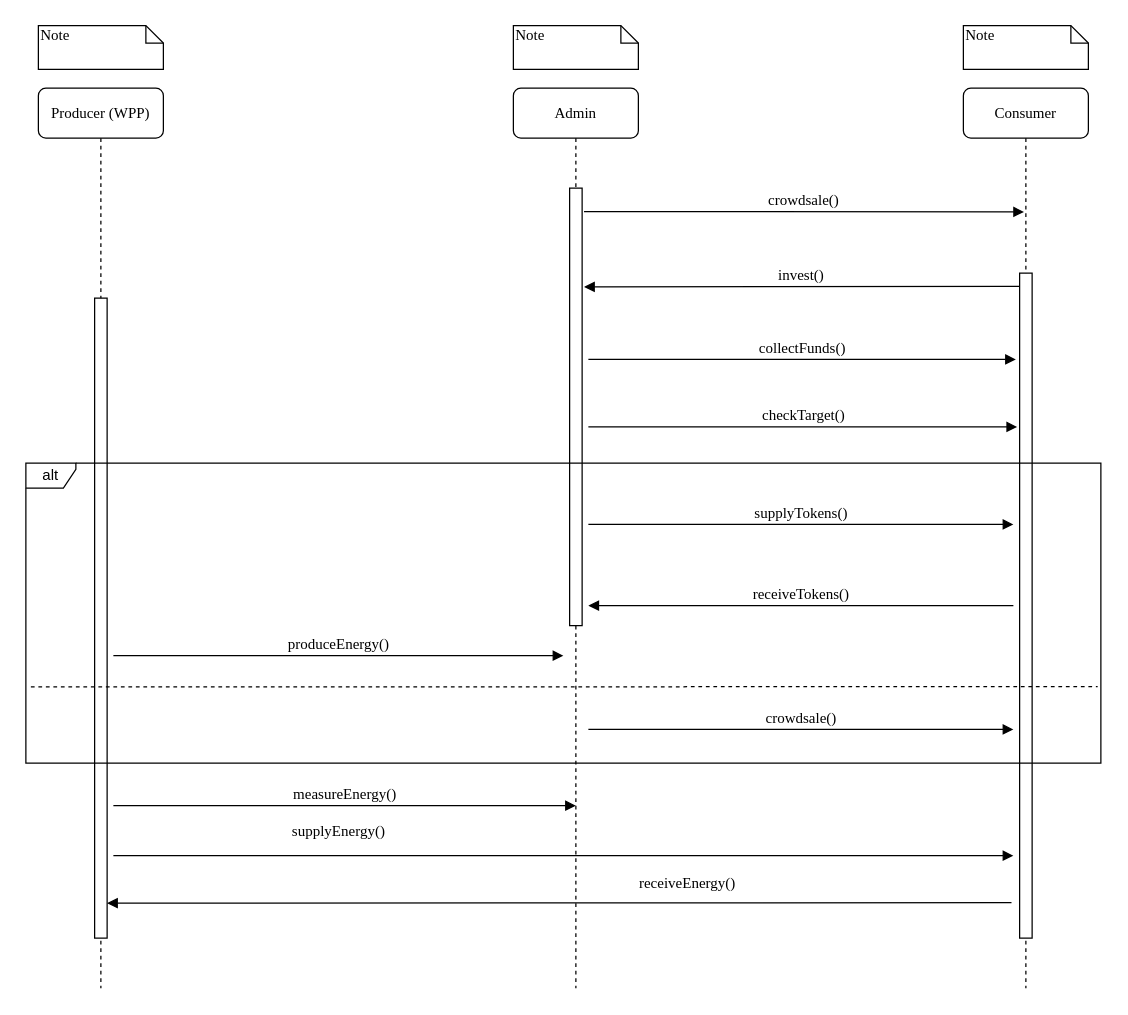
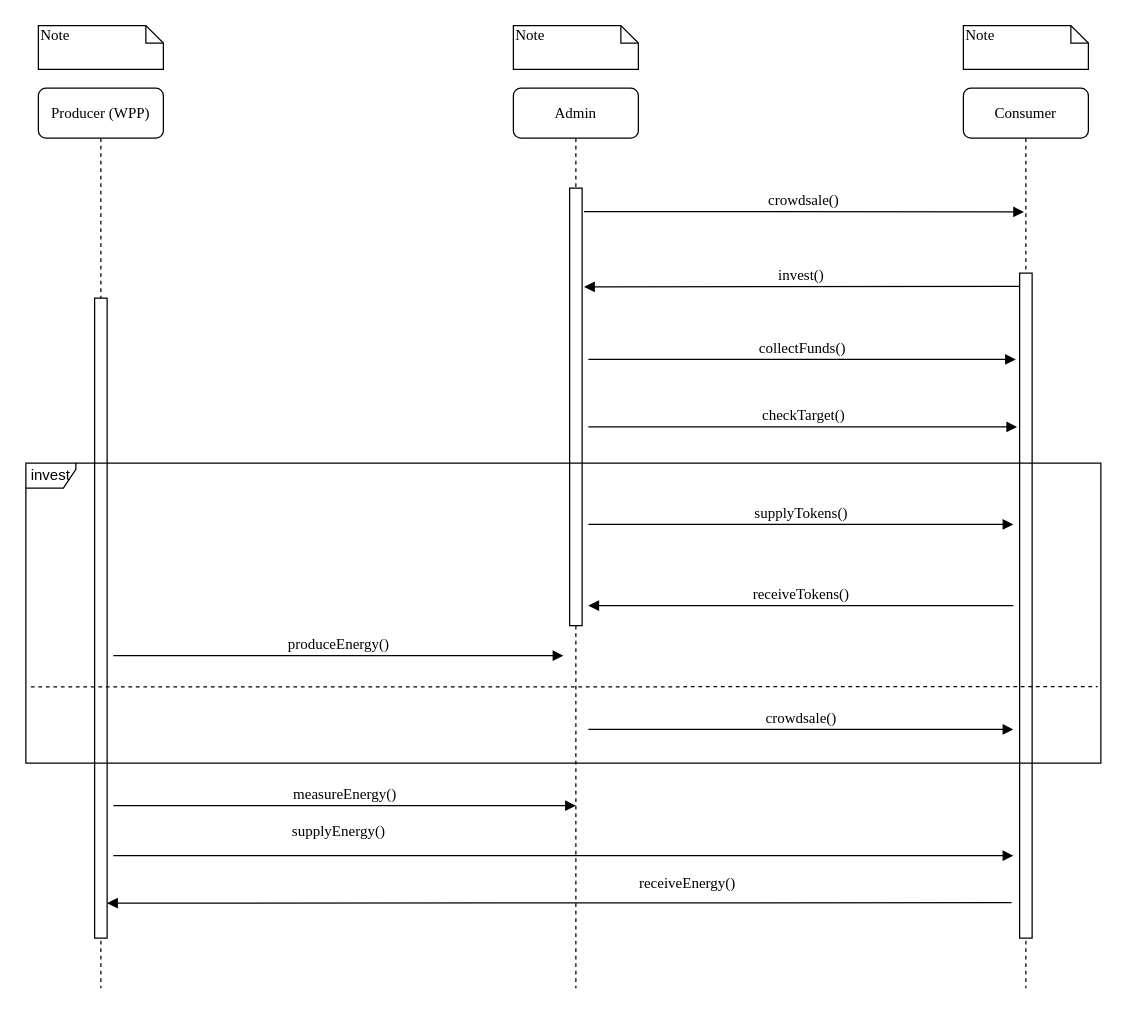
node "alt": label "alt" -> "invest"
